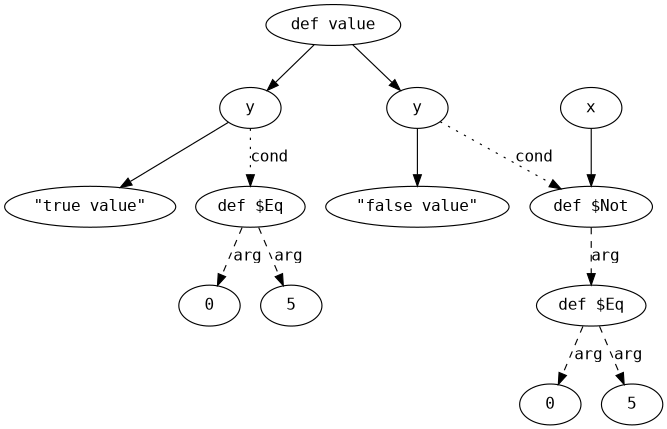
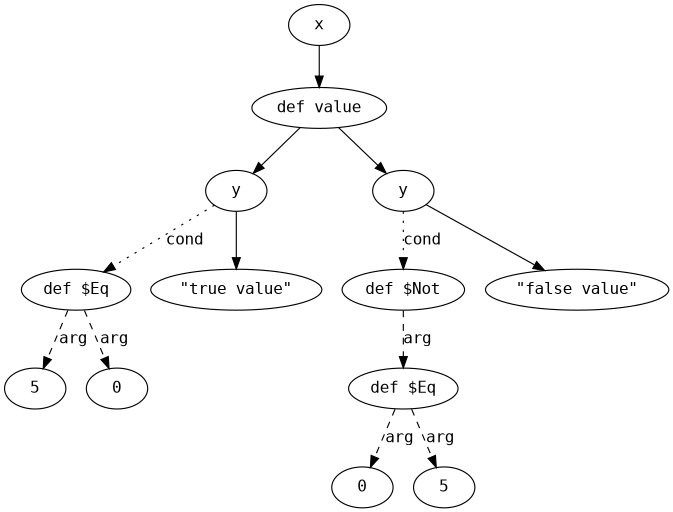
edge "x" -> "def $Not": now "x" -> "def value"
